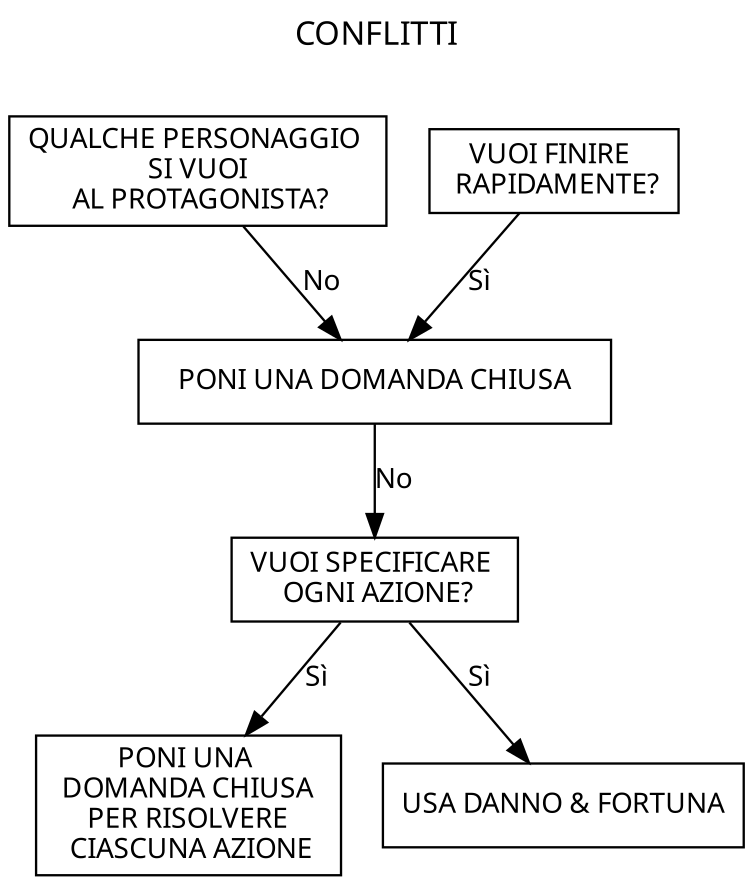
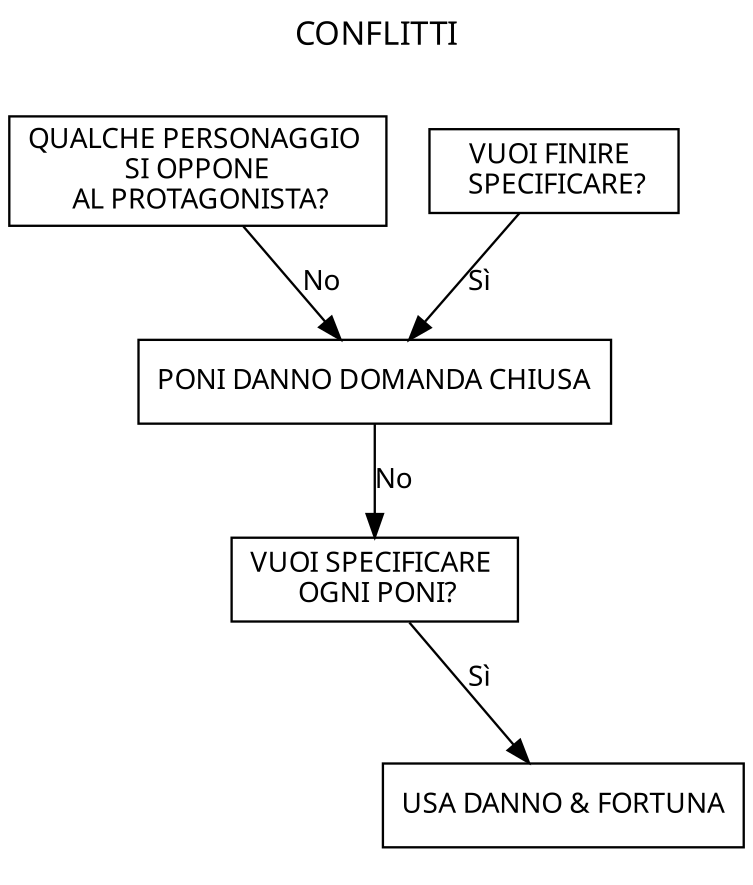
node "QUALCHE PERSONAGGIO SI VUOI AL PROTAGONISTA?": label "QUALCHE PERSONAGGIO SI VUOI AL PROTAGONISTA?" -> "QUALCHE PERSONAGGIO SI OPPONE AL PROTAGONISTA?"
node "VUOI FINIRE RAPIDAMENTE?": label "VUOI FINIRE RAPIDAMENTE?" -> "VUOI FINIRE SPECIFICARE?"
node "PONI UNA DOMANDA CHIUSA": label "PONI UNA DOMANDA CHIUSA" -> "PONI DANNO DOMANDA CHIUSA"
node "VUOI SPECIFICARE OGNI AZIONE?": label "VUOI SPECIFICARE OGNI AZIONE?" -> "VUOI SPECIFICARE OGNI PONI?"
node "PONI UNA DOMANDA CHIUSA PER RISOLVERE CIASCUNA AZIONE": removed
